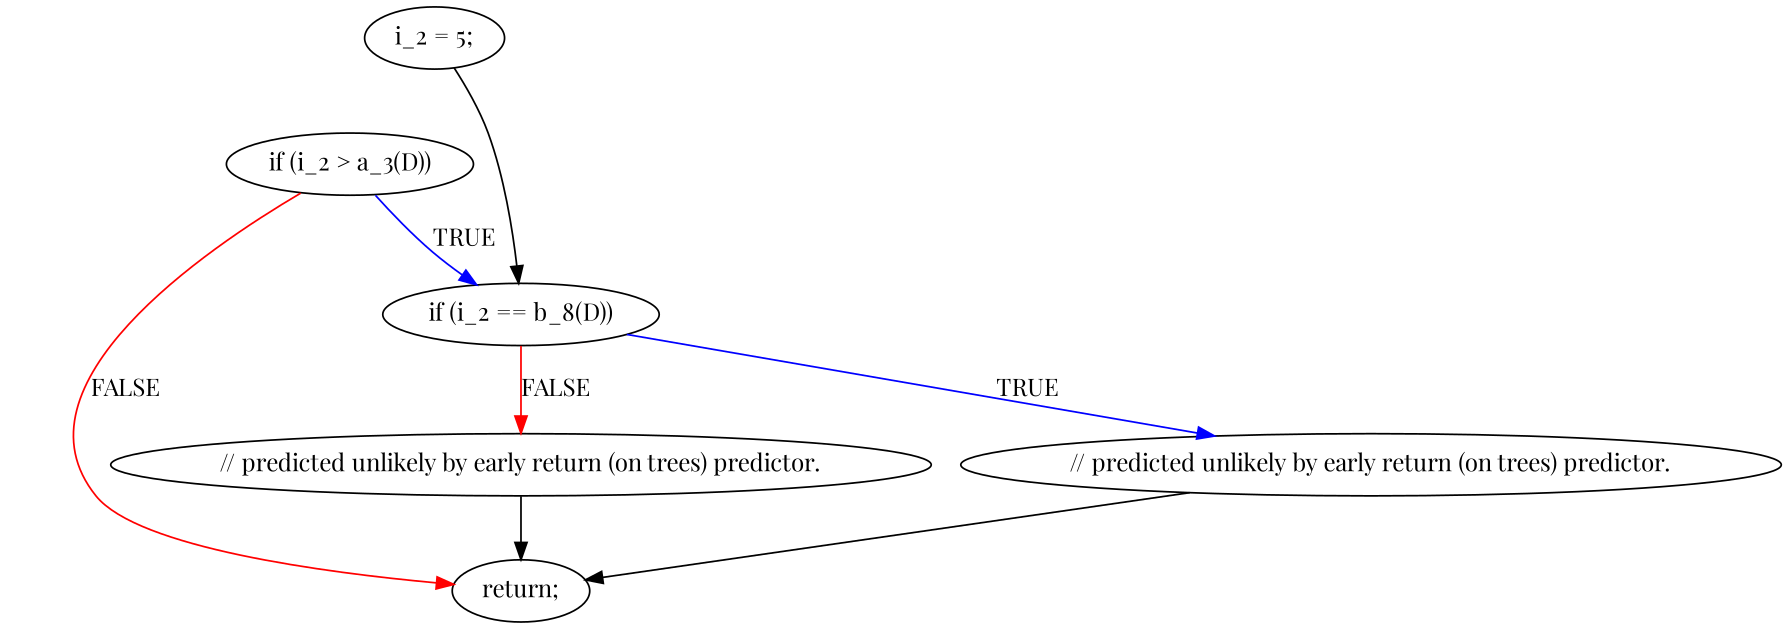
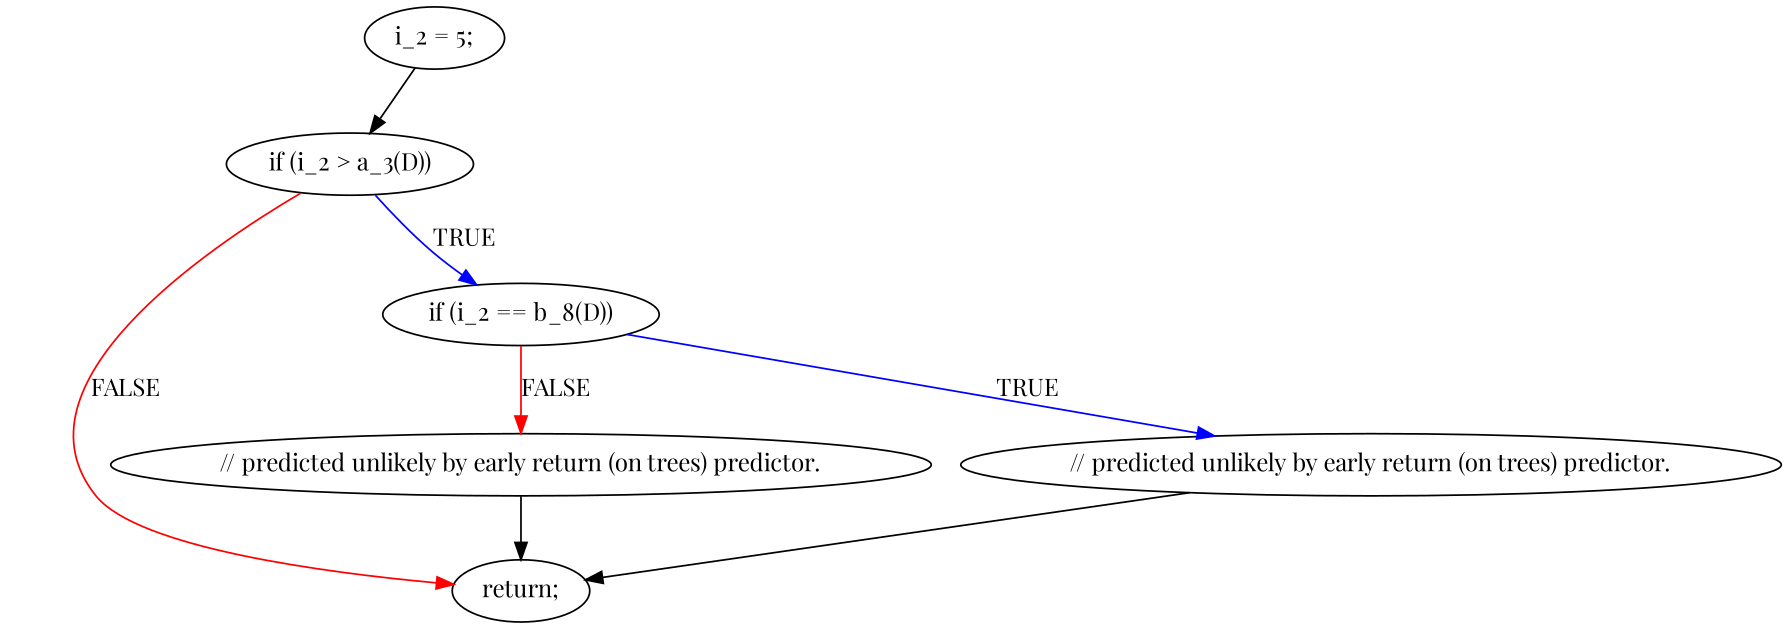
edge "i_2 = 5;" -> "if (i_2 == b_8(D))": now "i_2 = 5;" -> "if (i_2 > a_3(D))"
